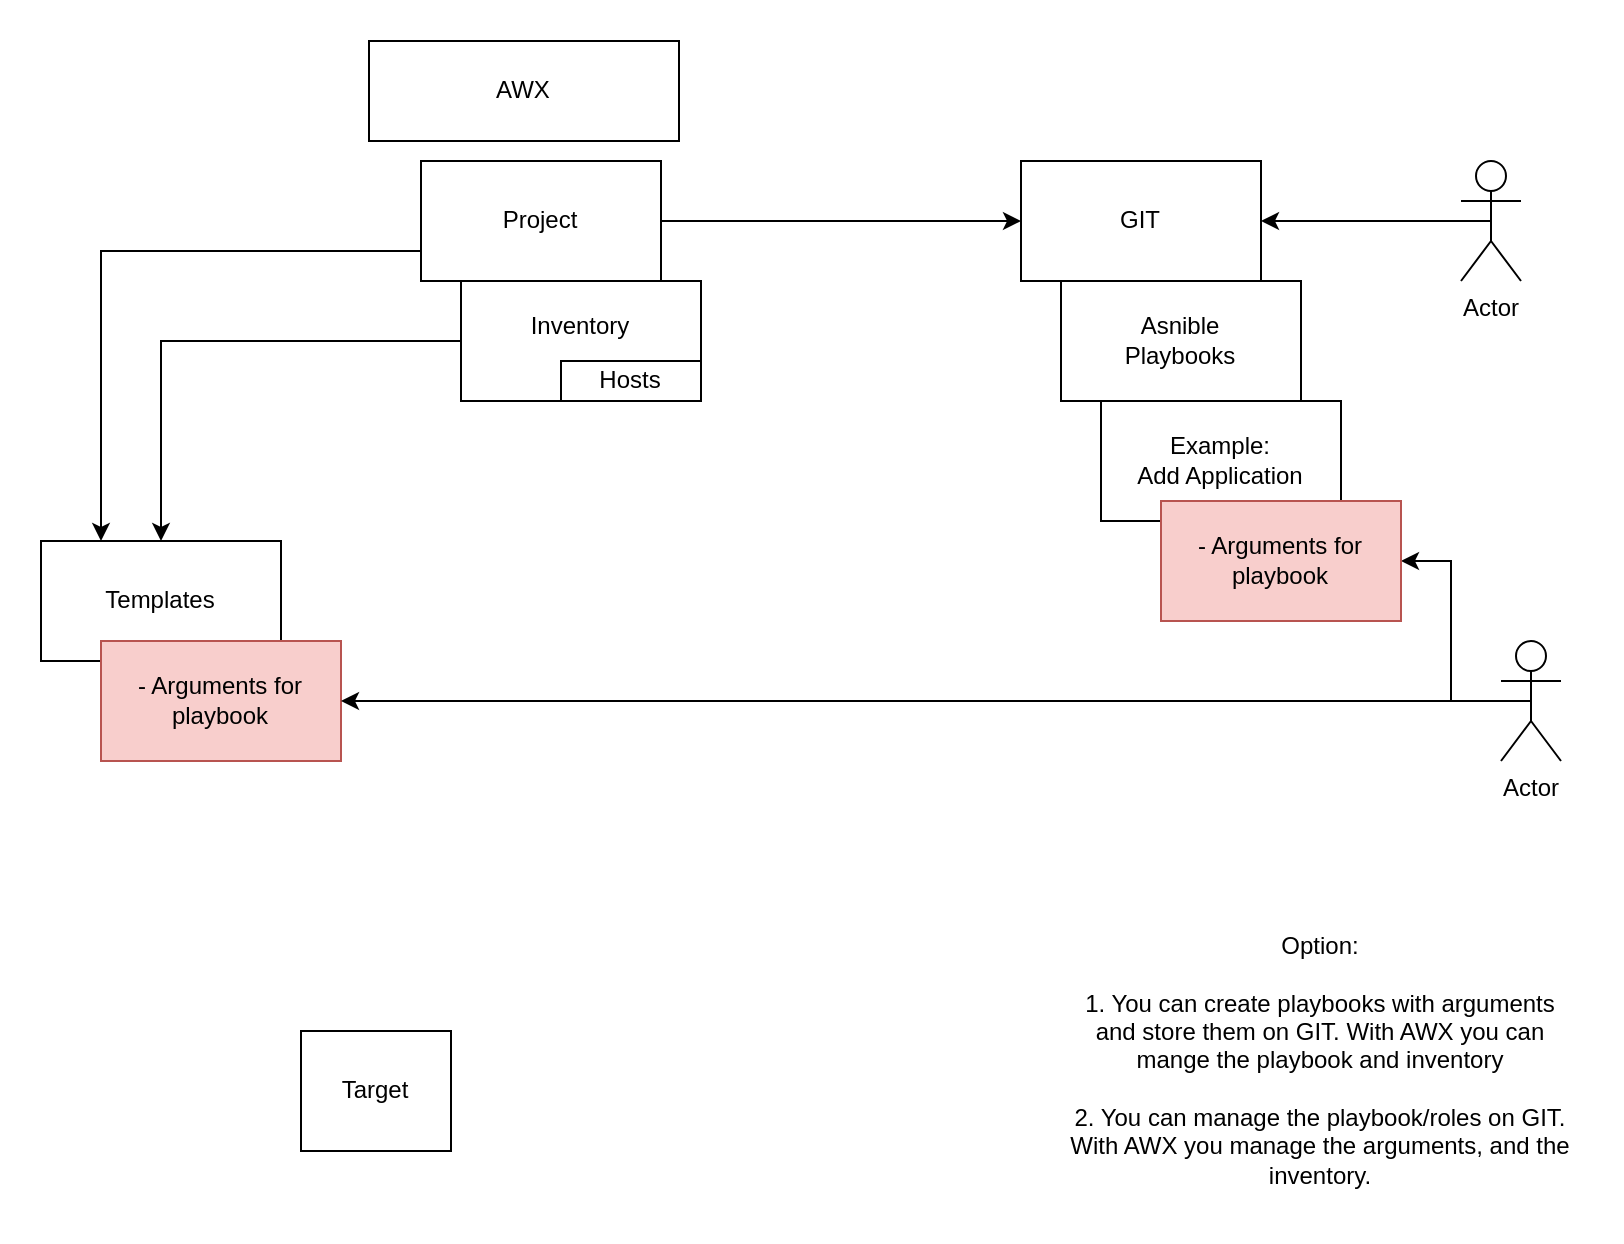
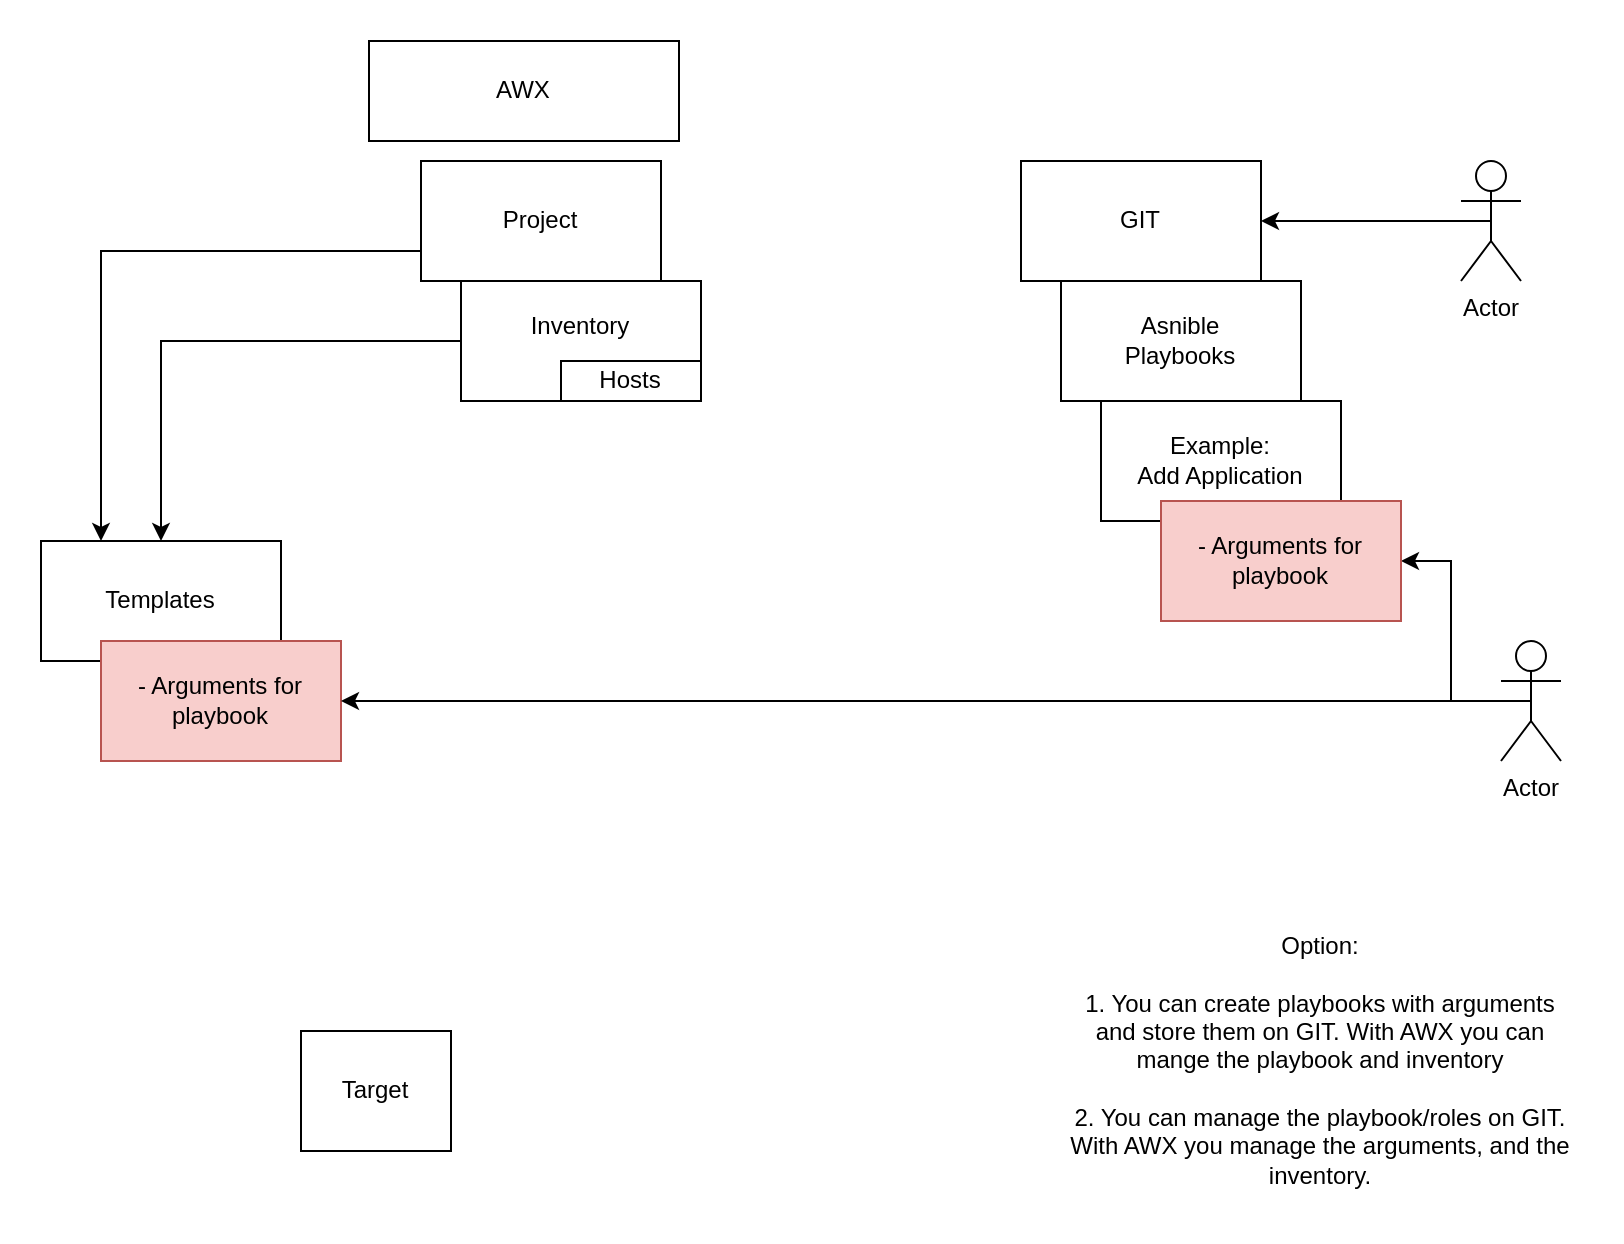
edge "Project" -> "GIT": removed
